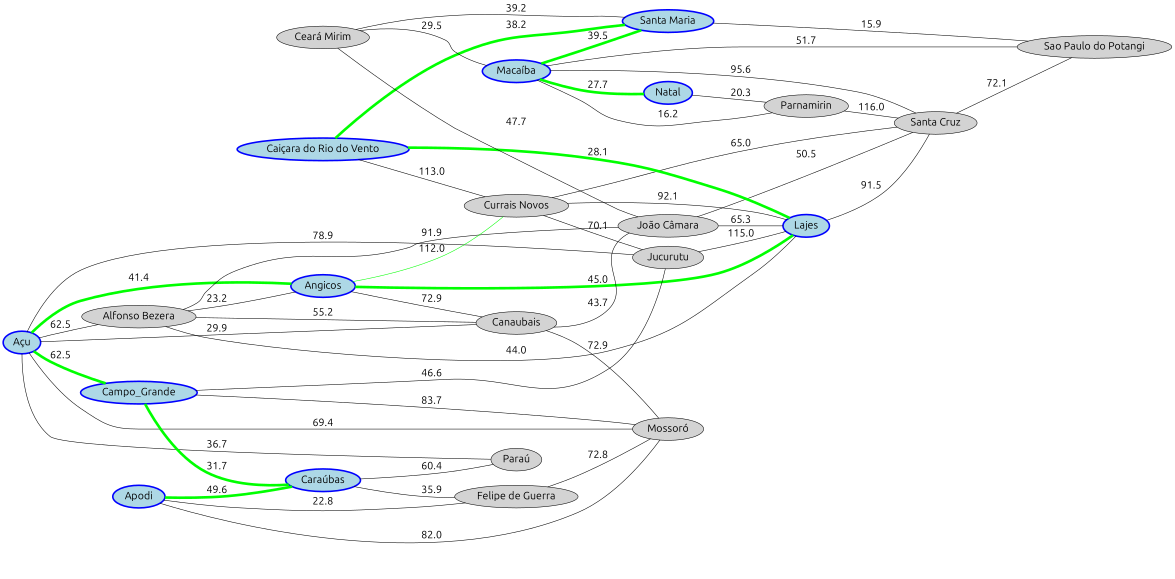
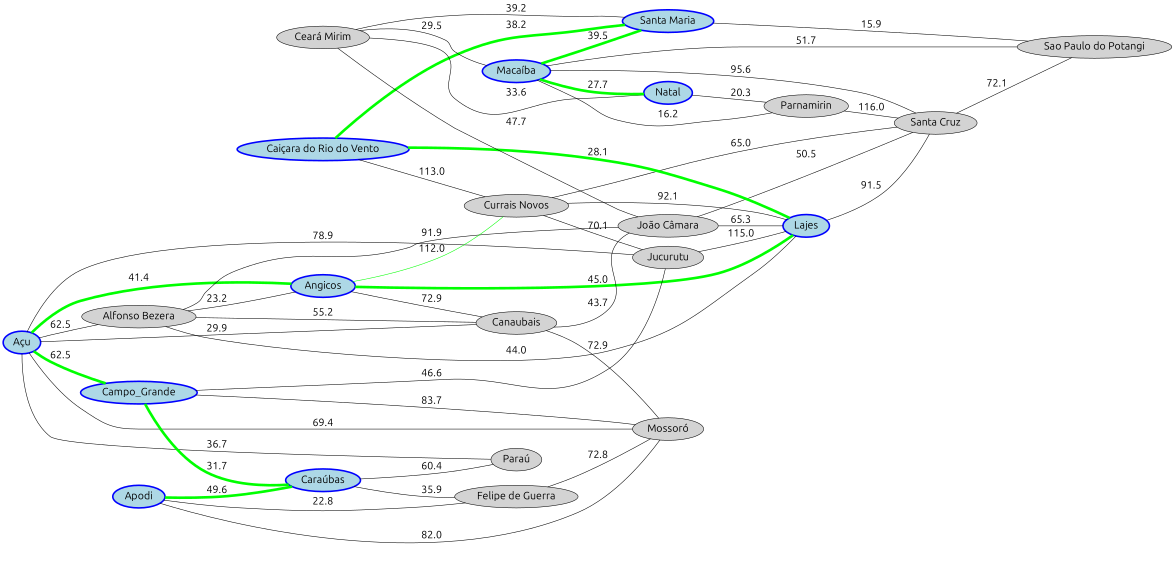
edge "Ceará Mirim" -- "Natal": added, label "33.6"
